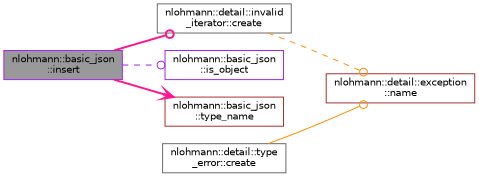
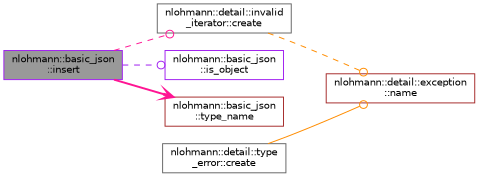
edge "nlohmann::basic_json ::insert" -> "nlohmann::detail::invalid _iterator::create": style bold -> dashed
